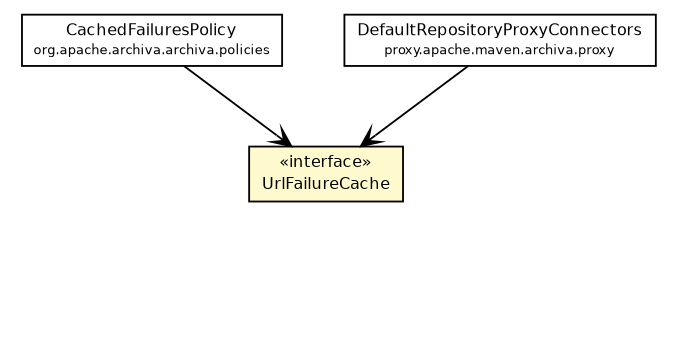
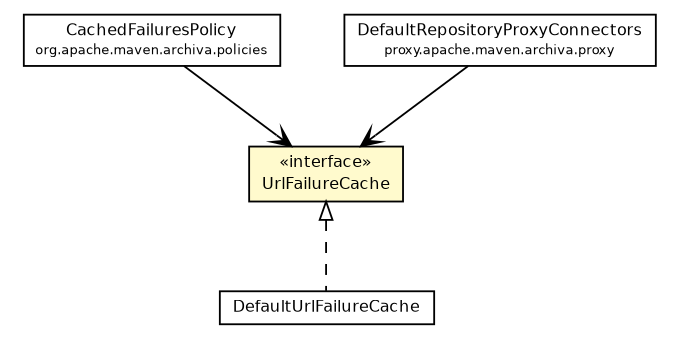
node "CachedFailuresPolicy": text "org.apache.archiva.archiva.policies" -> "org.apache.maven.archiva.policies"
node "DefaultUrlFailureCache": added
